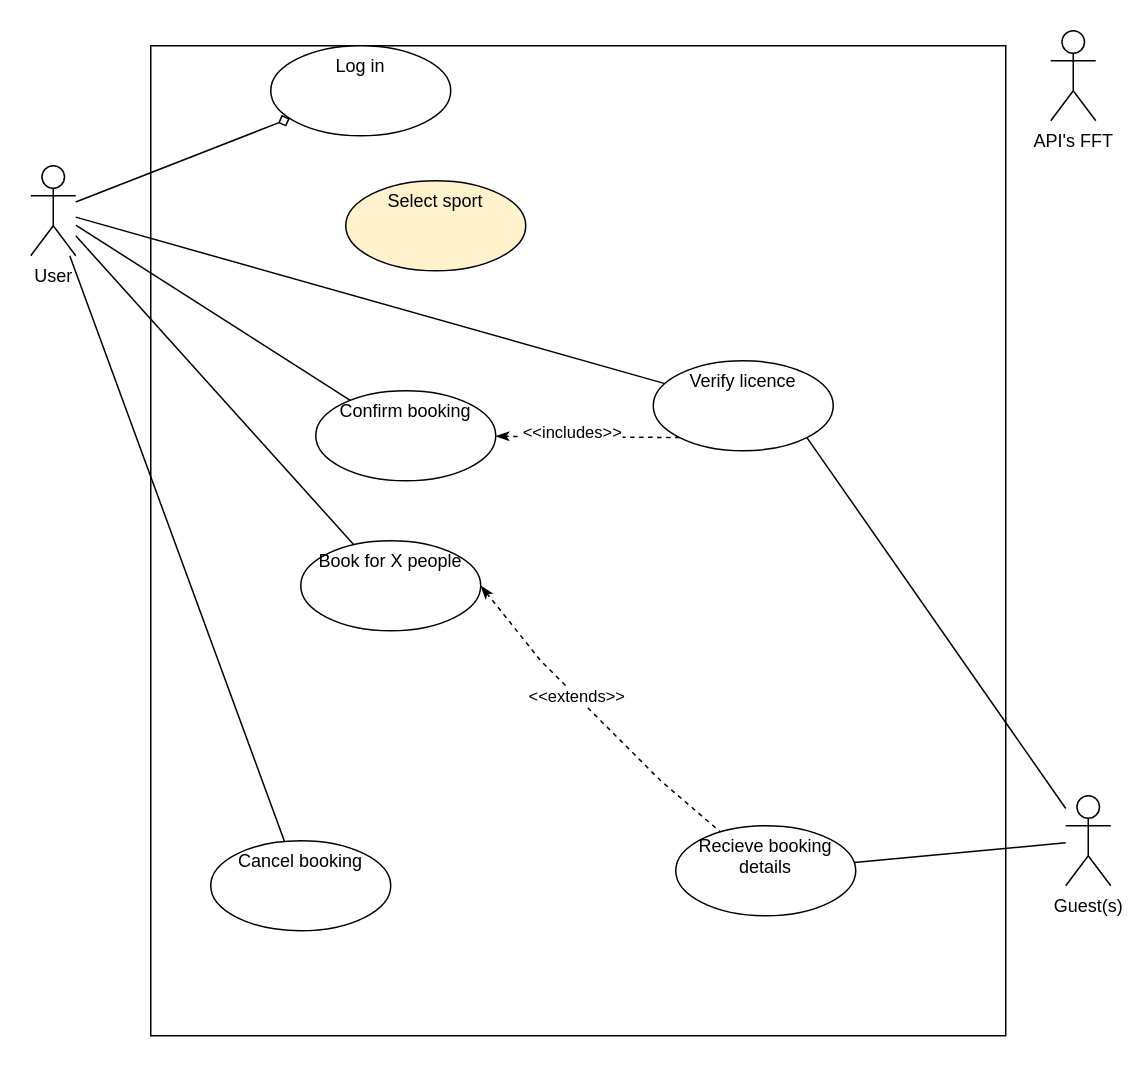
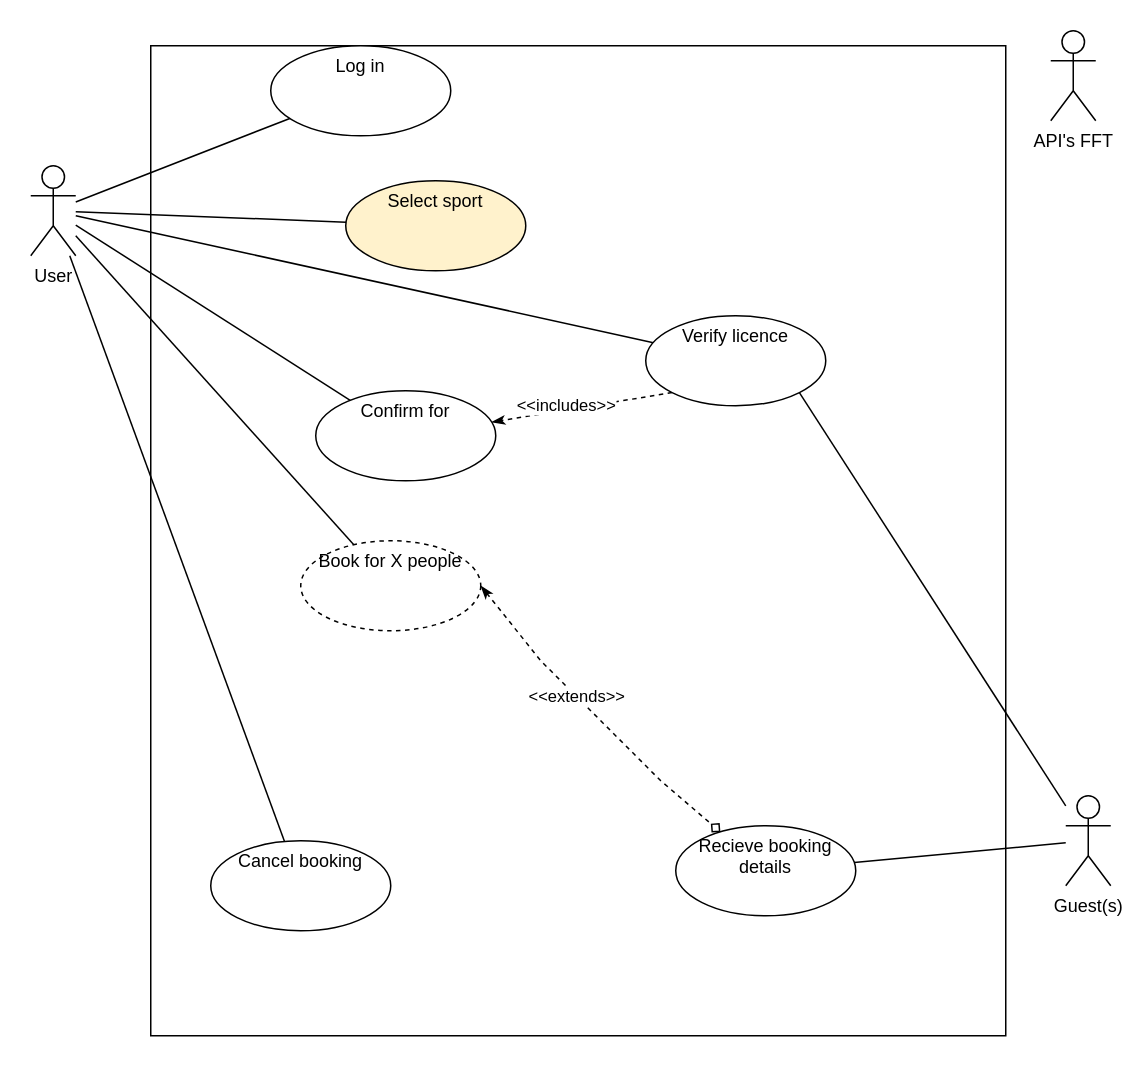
edge "User" -> "Log in": arrowhead diamond -> none
edge "User" -- "Select sport": added
node "Verify licence": moved (743, 406) -> (736, 361)
node "Confirm booking": label "Confirm booking" -> "Confirm for"
node "Book for X people": style solid -> dashed
edge "Recieve booking details" -> "Book for X people": arrowhead none -> diamond
